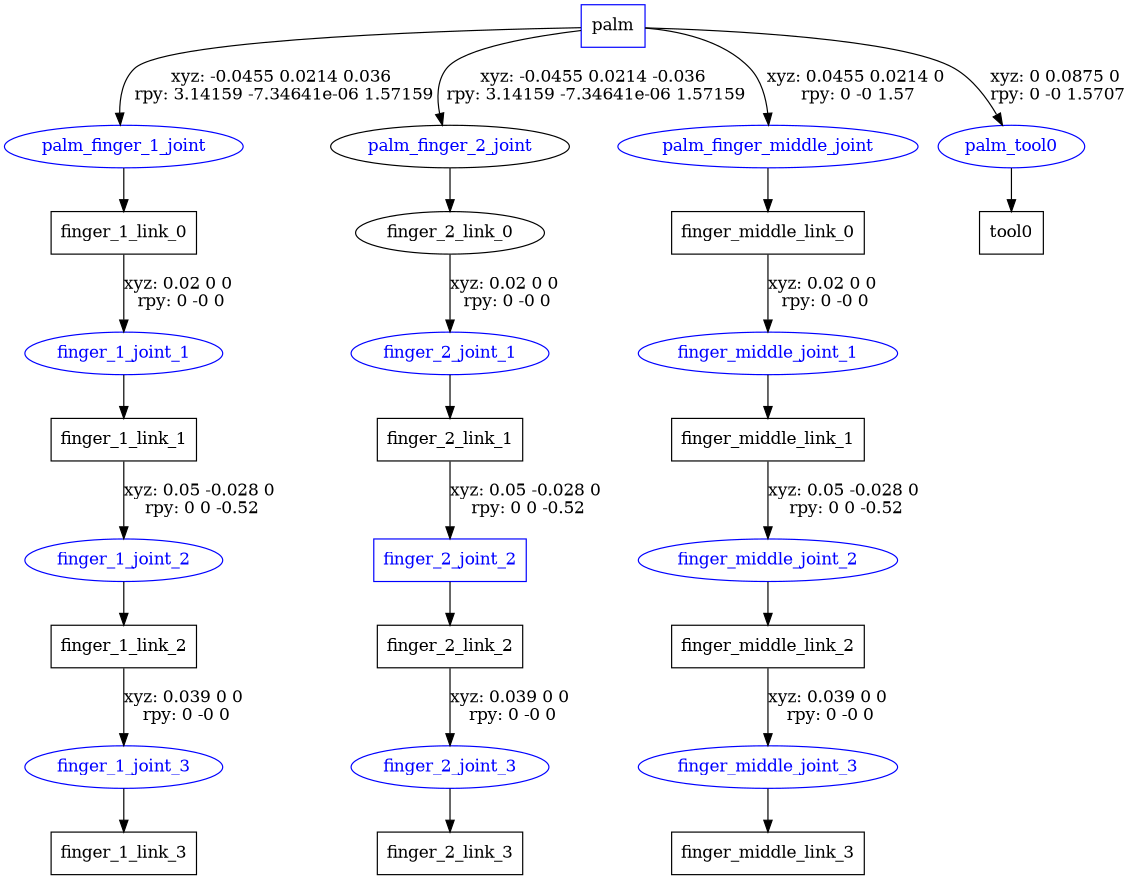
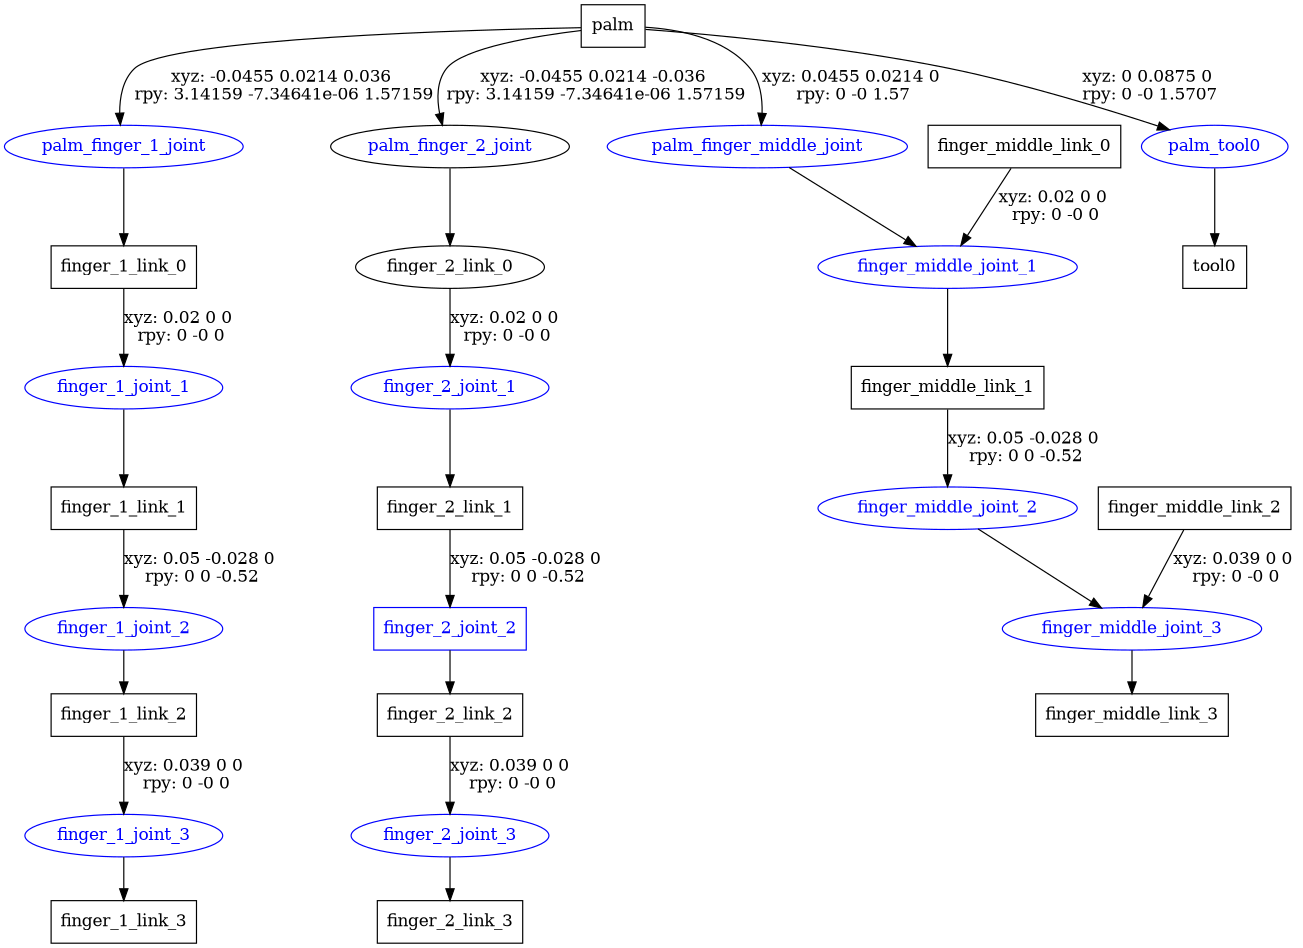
node "palm": color blue -> black
edge "palm_finger_middle_joint" -> "finger_middle_link_0": now "palm_finger_middle_joint" -> "finger_middle_joint_1"
edge "finger_middle_joint_2" -> "finger_middle_link_2": now "finger_middle_joint_2" -> "finger_middle_joint_3"
